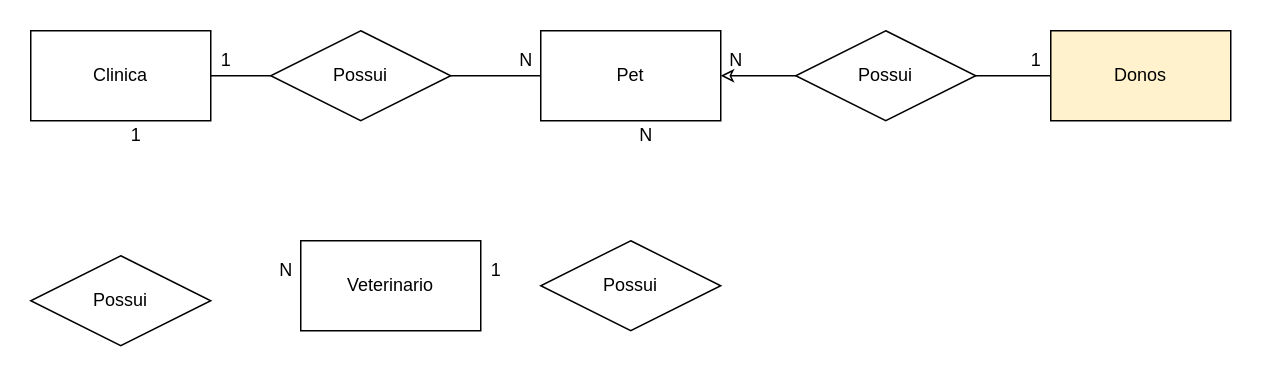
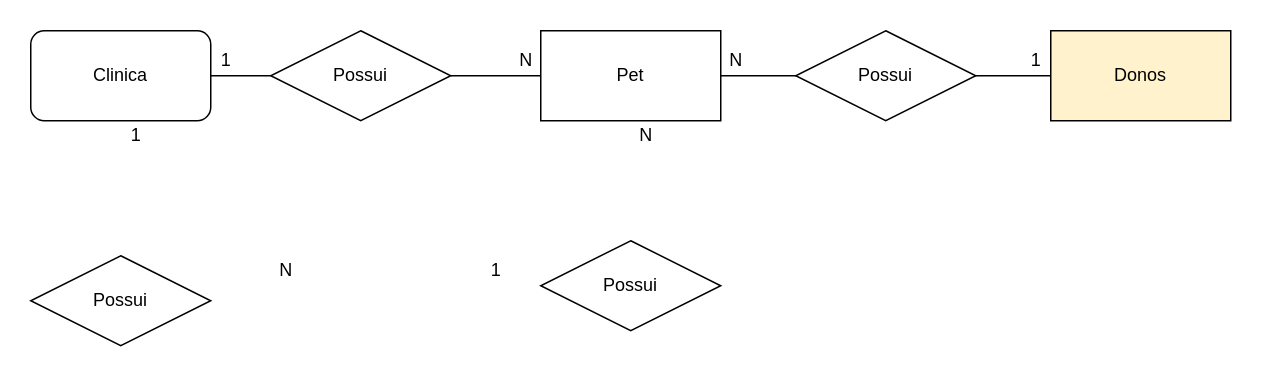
node "Clinica": shape rectangle -> rounded rectangle
edge "Donos" -> "Pet": arrowhead classic -> none
node "Veterinario": removed
